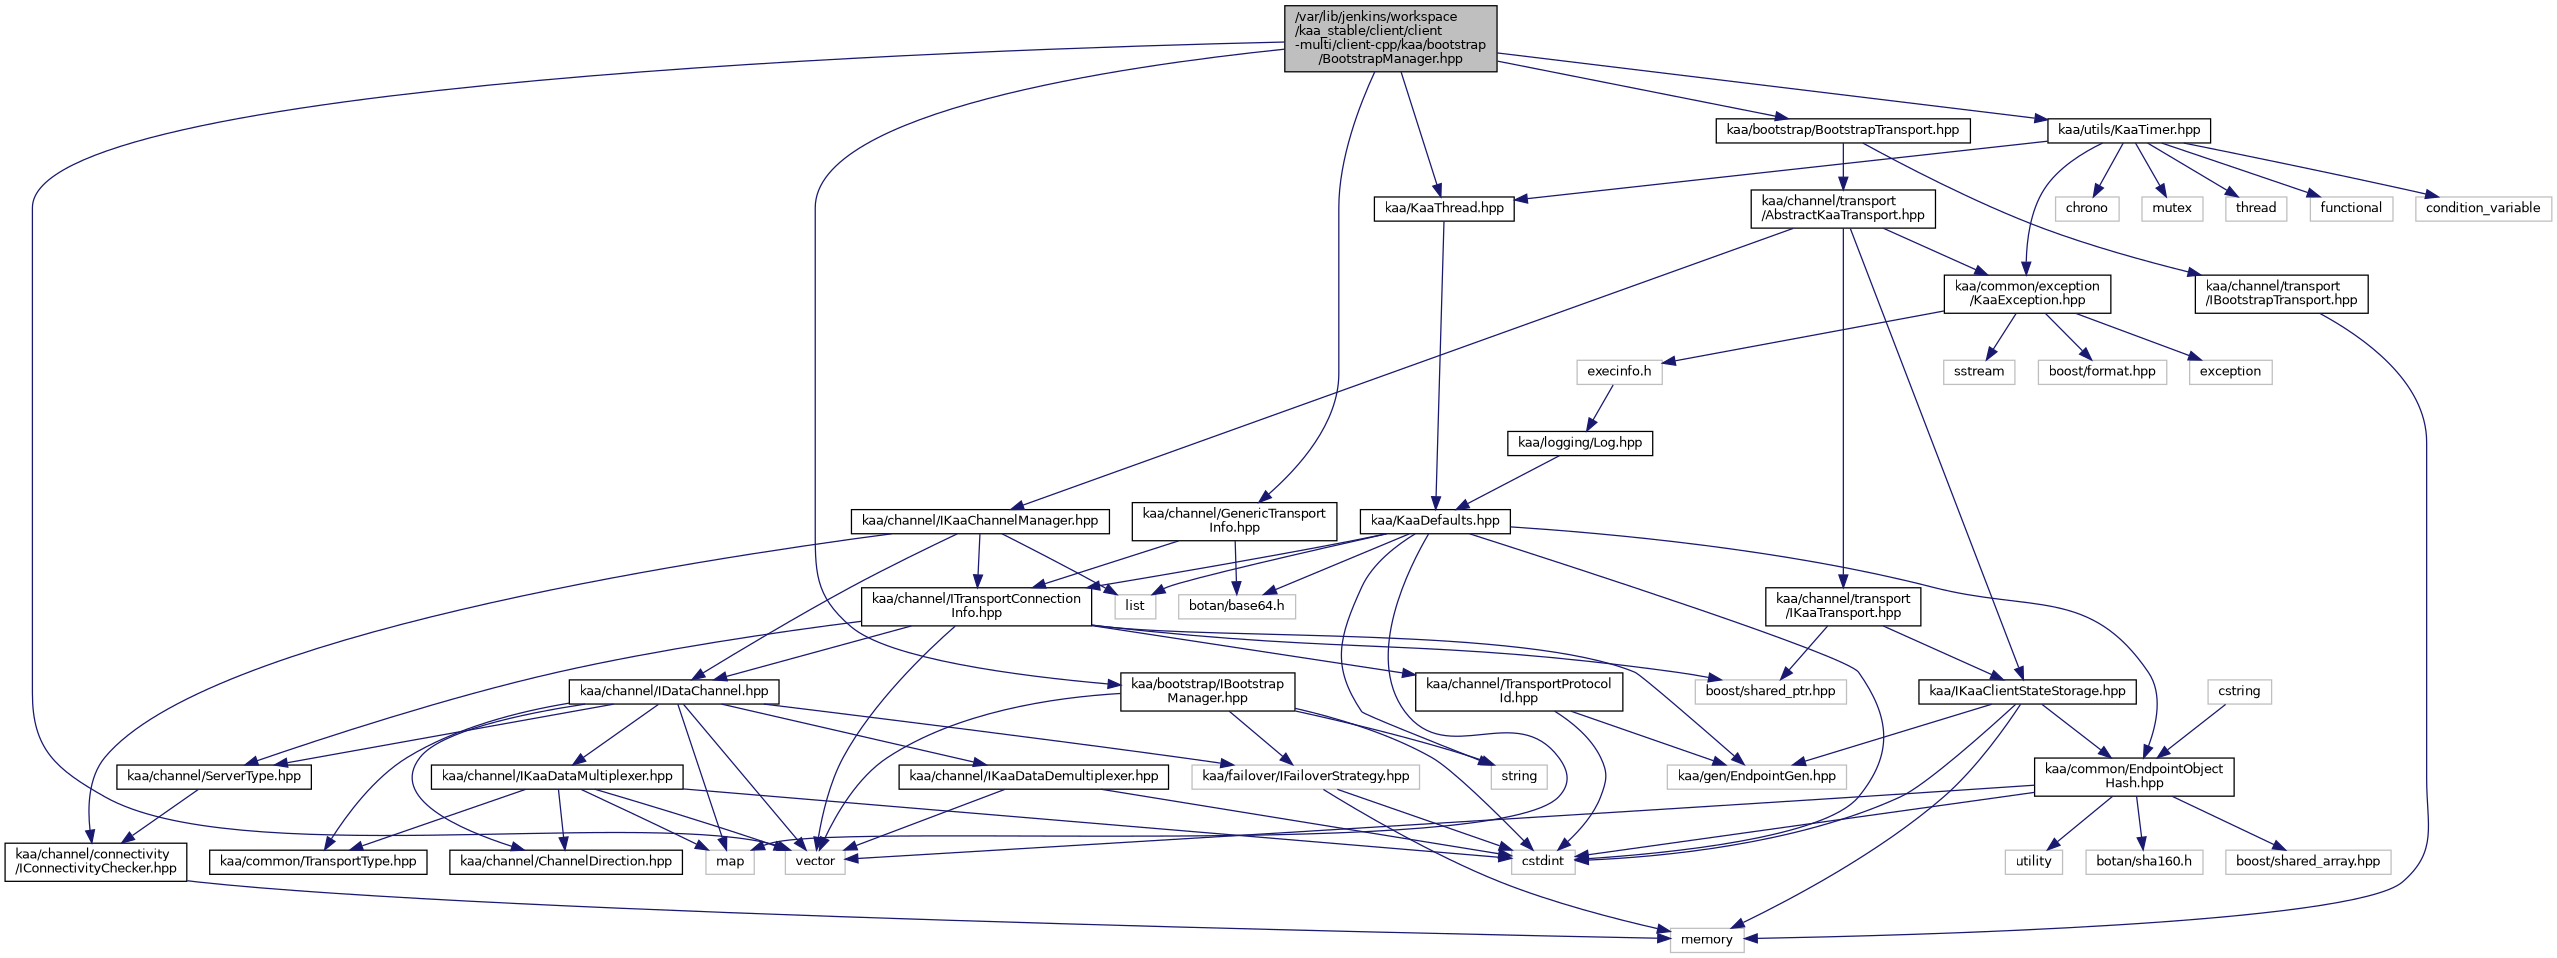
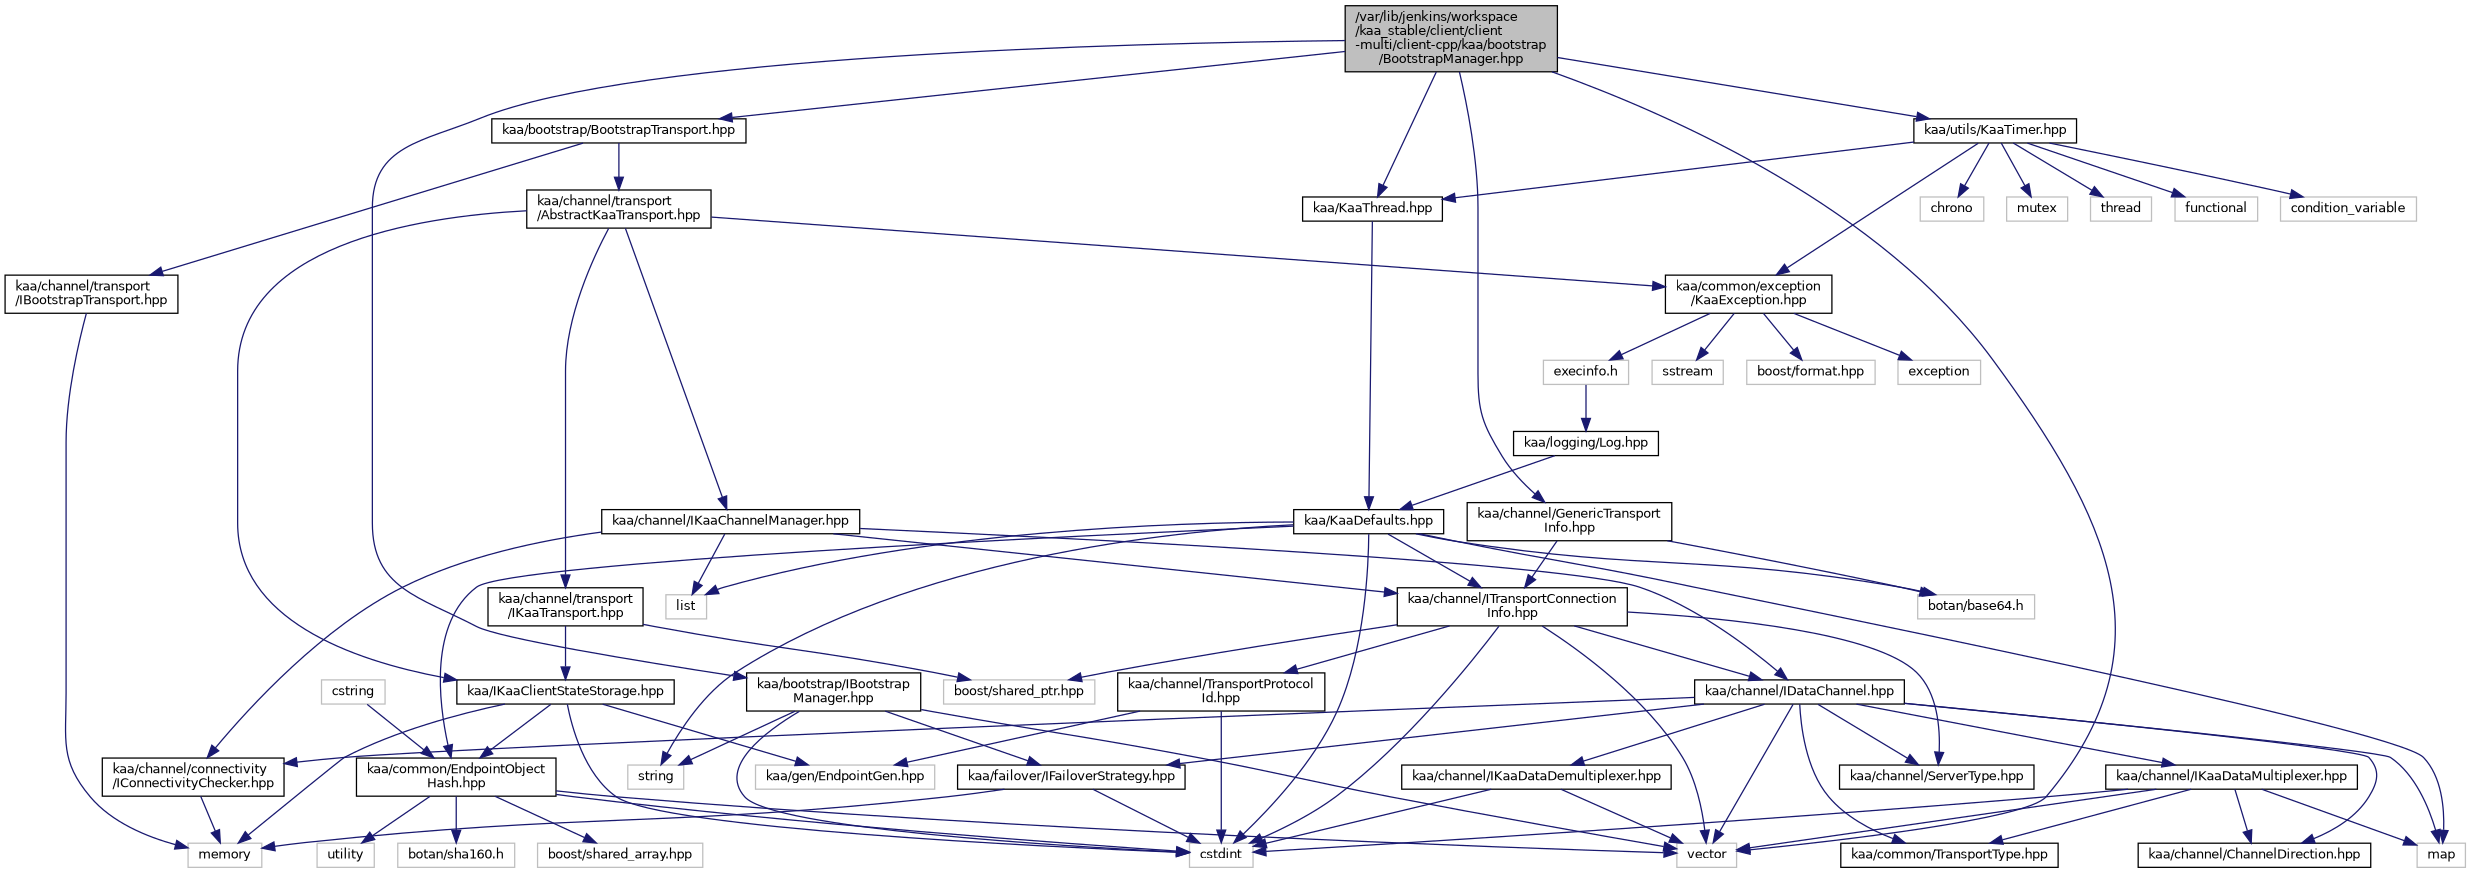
edge "kaa/channel/ITransportConnection Info.hpp" -> "kaa/gen/EndpointGen.hpp": now "kaa/channel/ITransportConnection Info.hpp" -> "cstdint"
node "kaa/failover/IFailoverStrategy.hpp": color grey75 -> black
edge "kaa/channel/ServerType.hpp" -> "kaa/channel/connectivity /IConnectivityChecker.hpp": now "kaa/channel/IDataChannel.hpp" -> "kaa/channel/connectivity /IConnectivityChecker.hpp"
